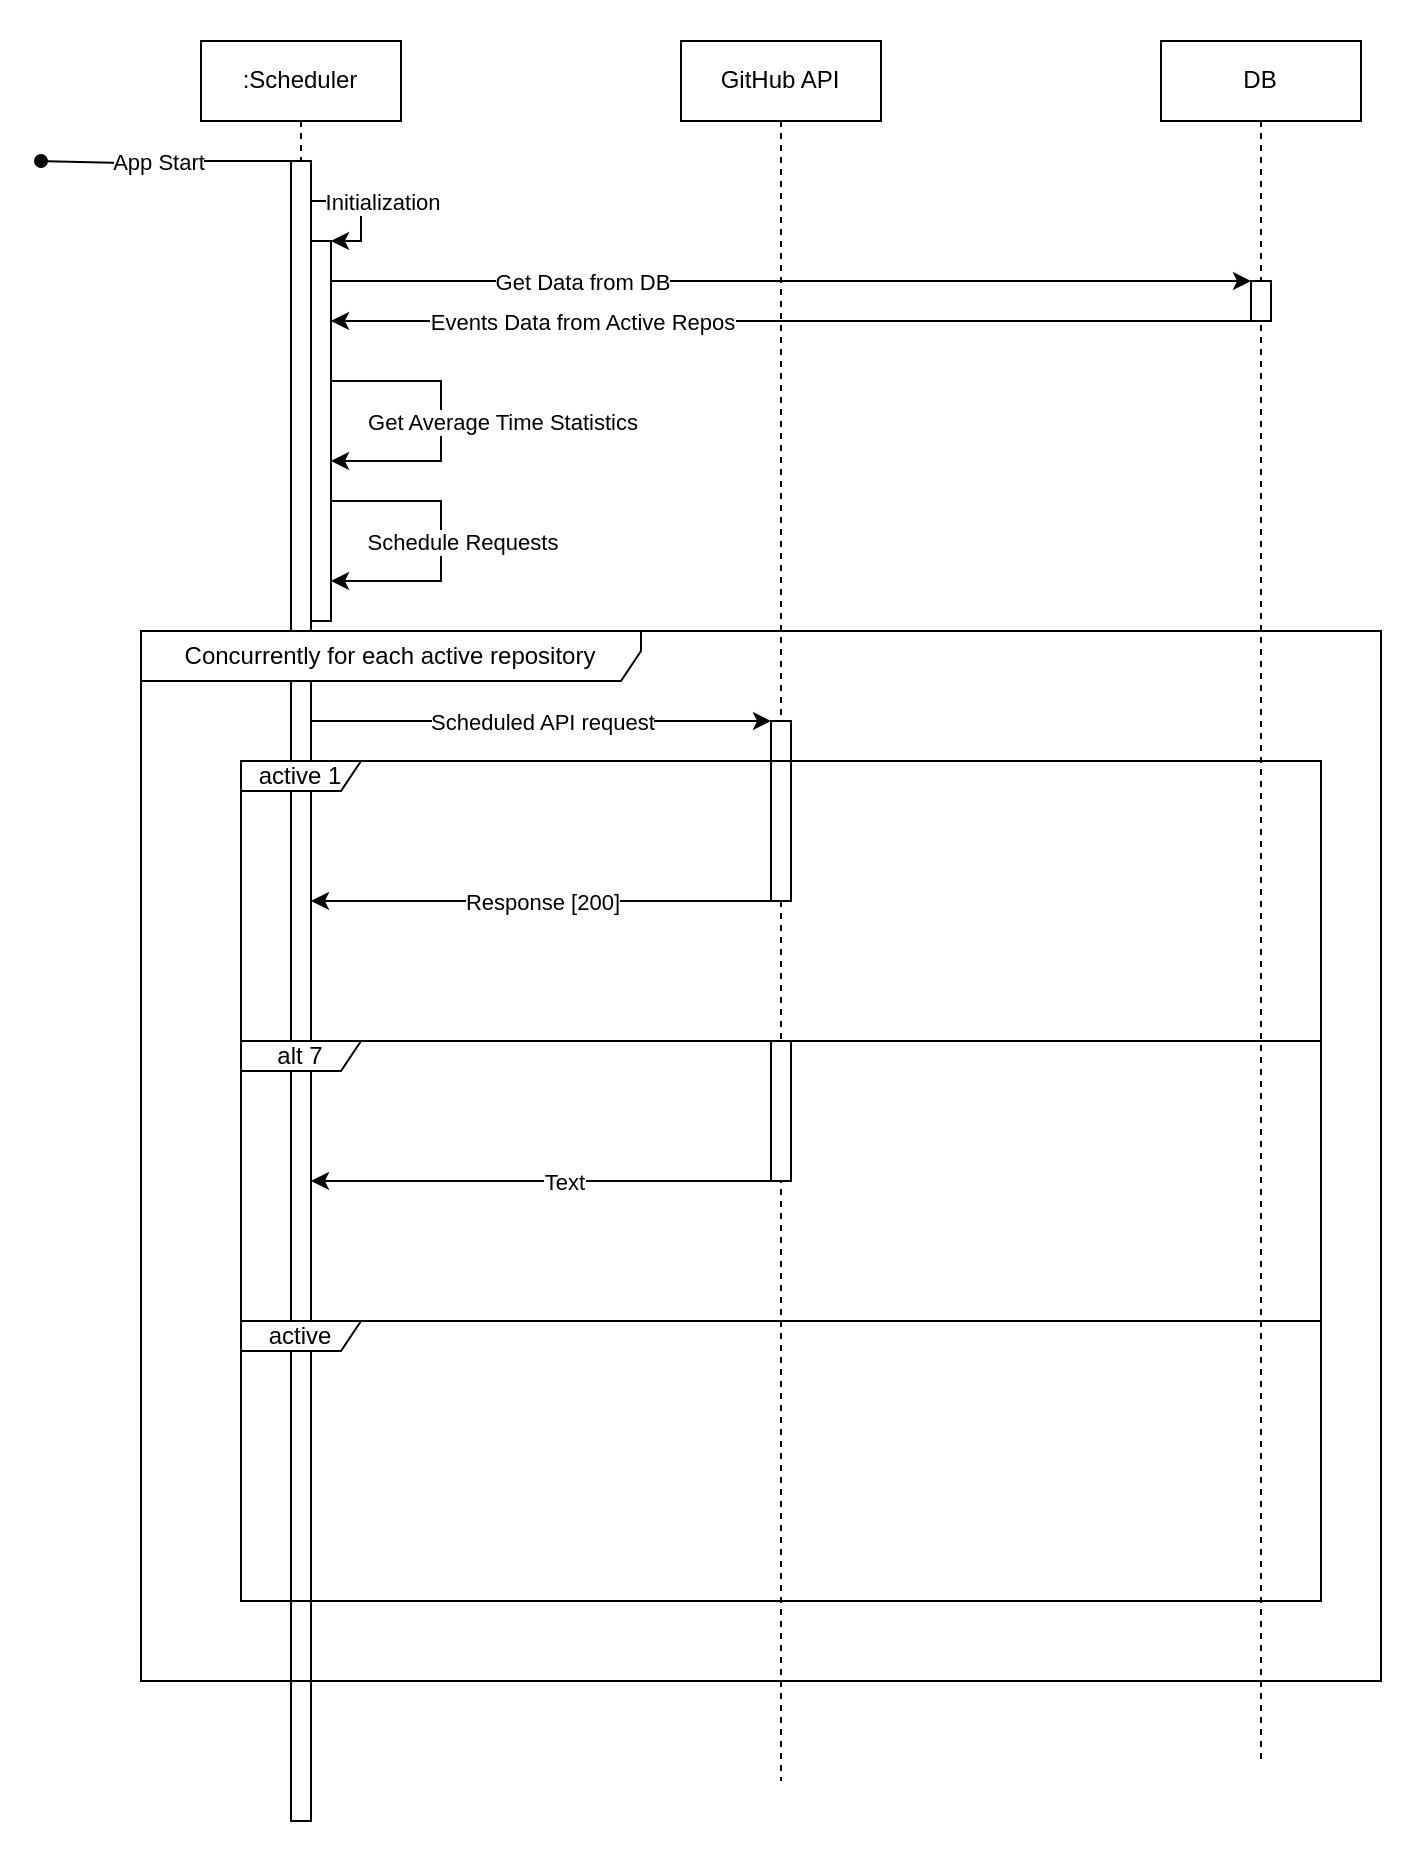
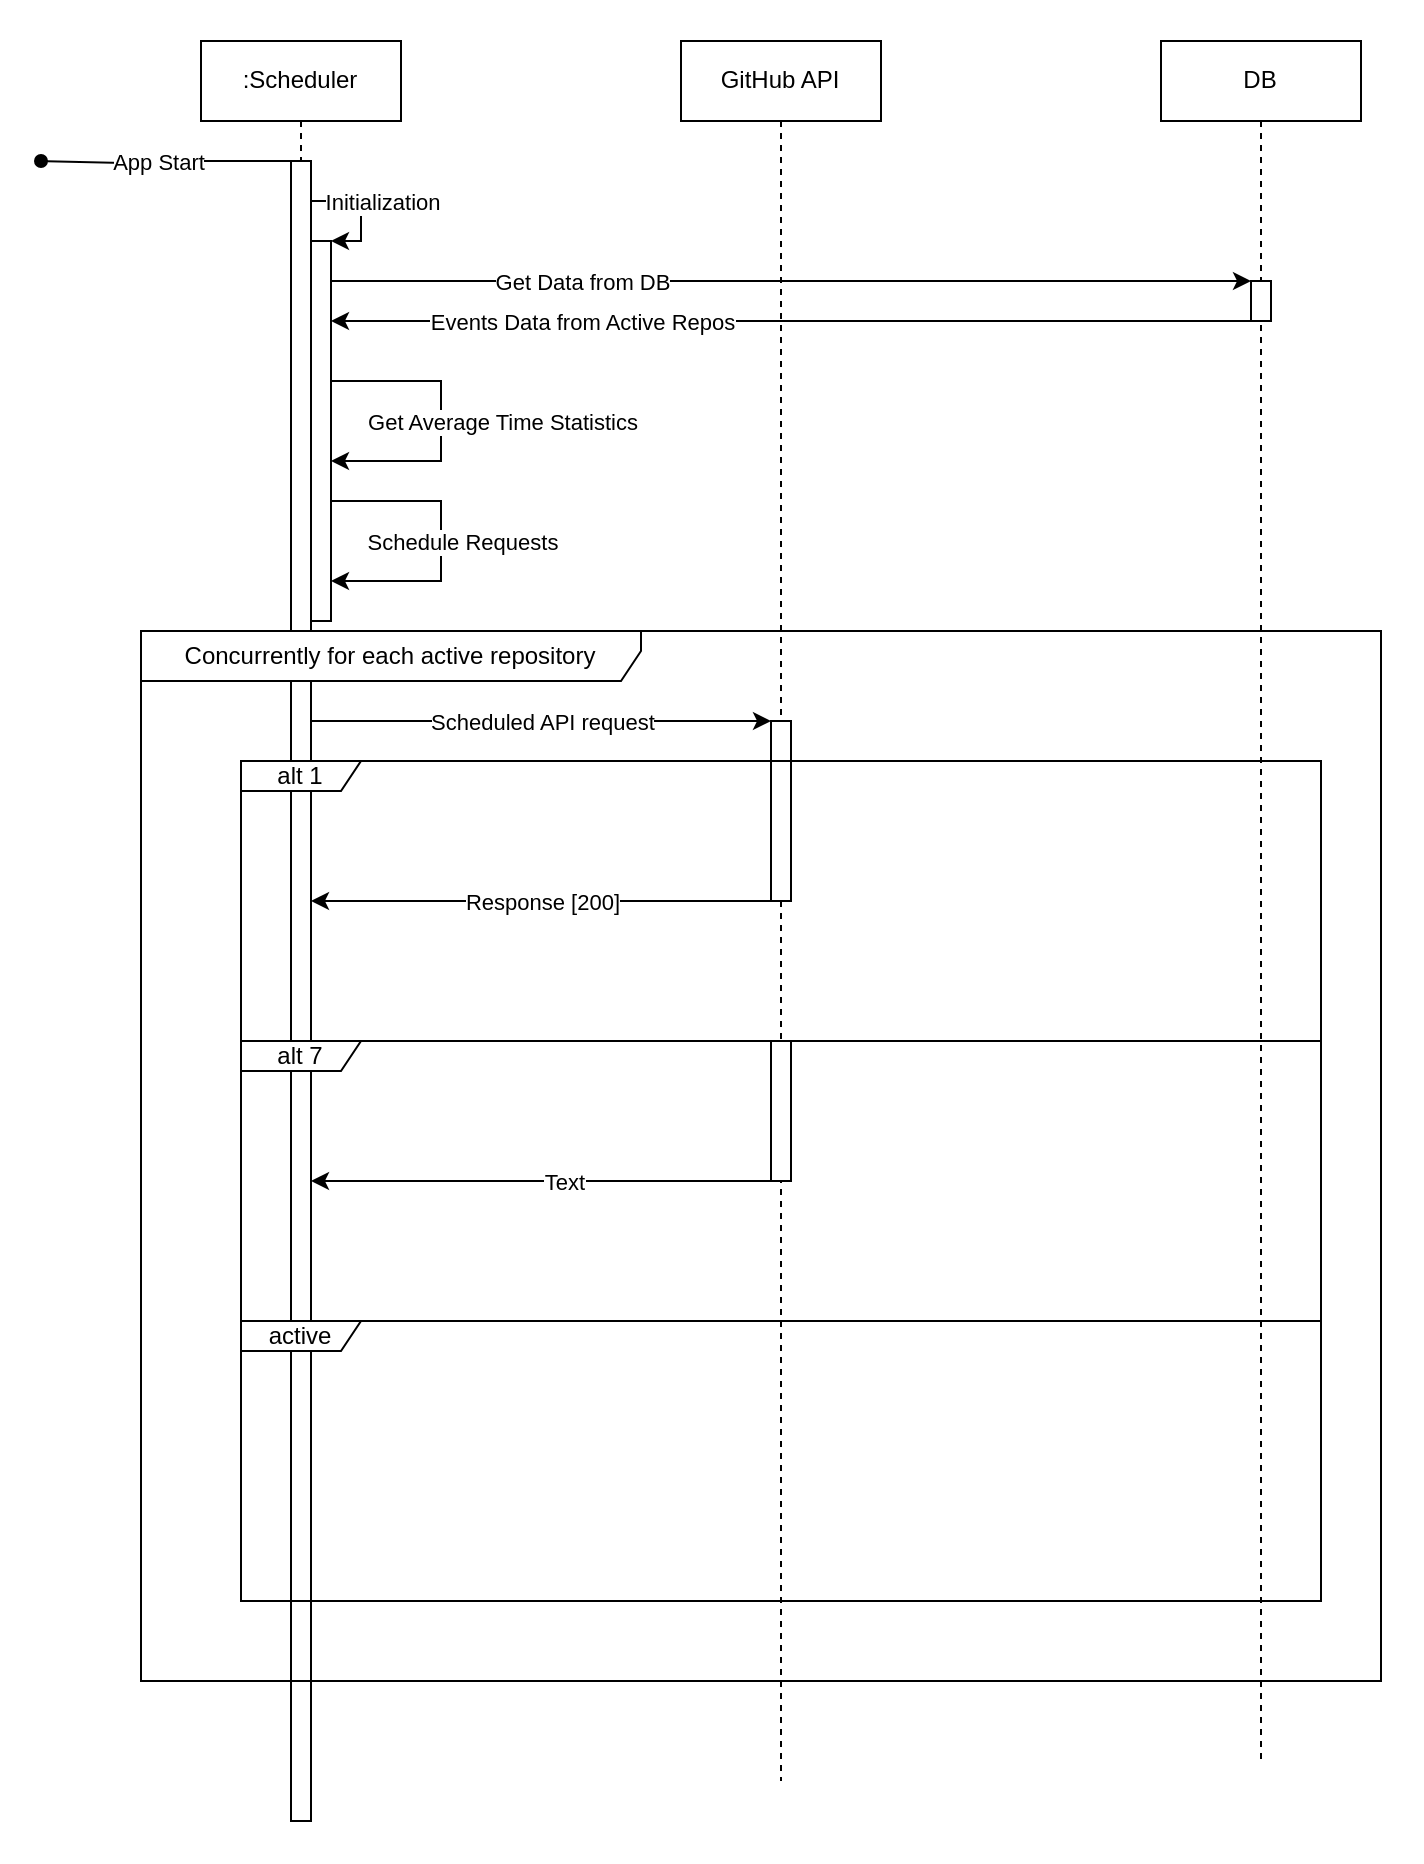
node "active 1": label "active 1" -> "alt 1"
